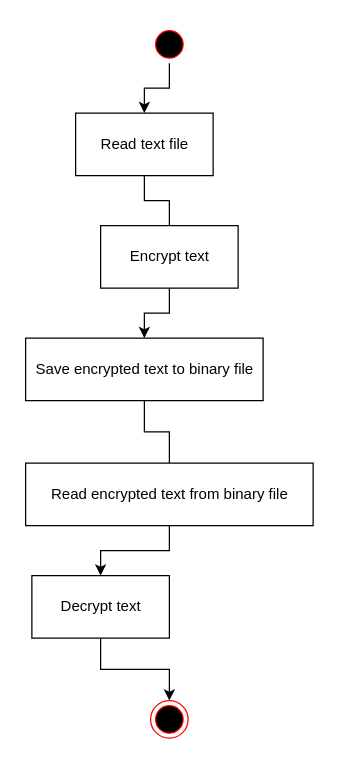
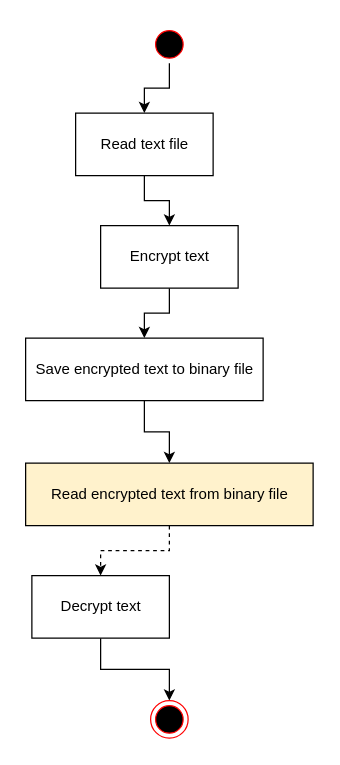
edge "Read text file" -- "Encrypt text": arrowhead none -> classic
edge "Save encrypted text to binary file" -- "Read encrypted text from binary file": arrowhead none -> classic
node "Read encrypted text from binary file": fillcolor #ffffff -> #fff2cc
edge "Read encrypted text from binary file" -> "Decrypt text": style solid -> dashed
